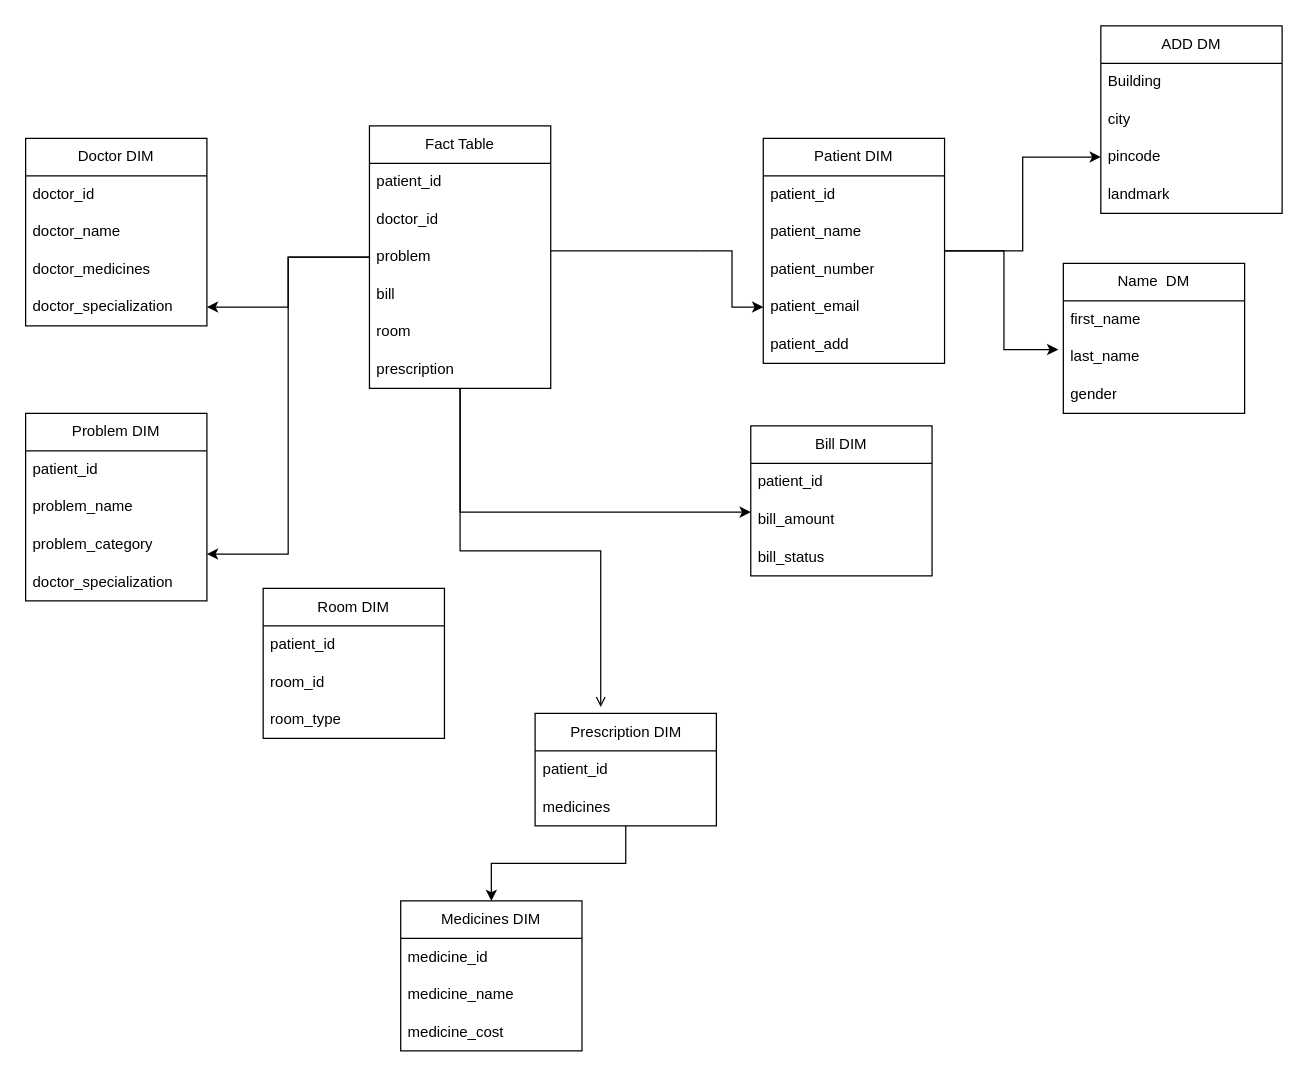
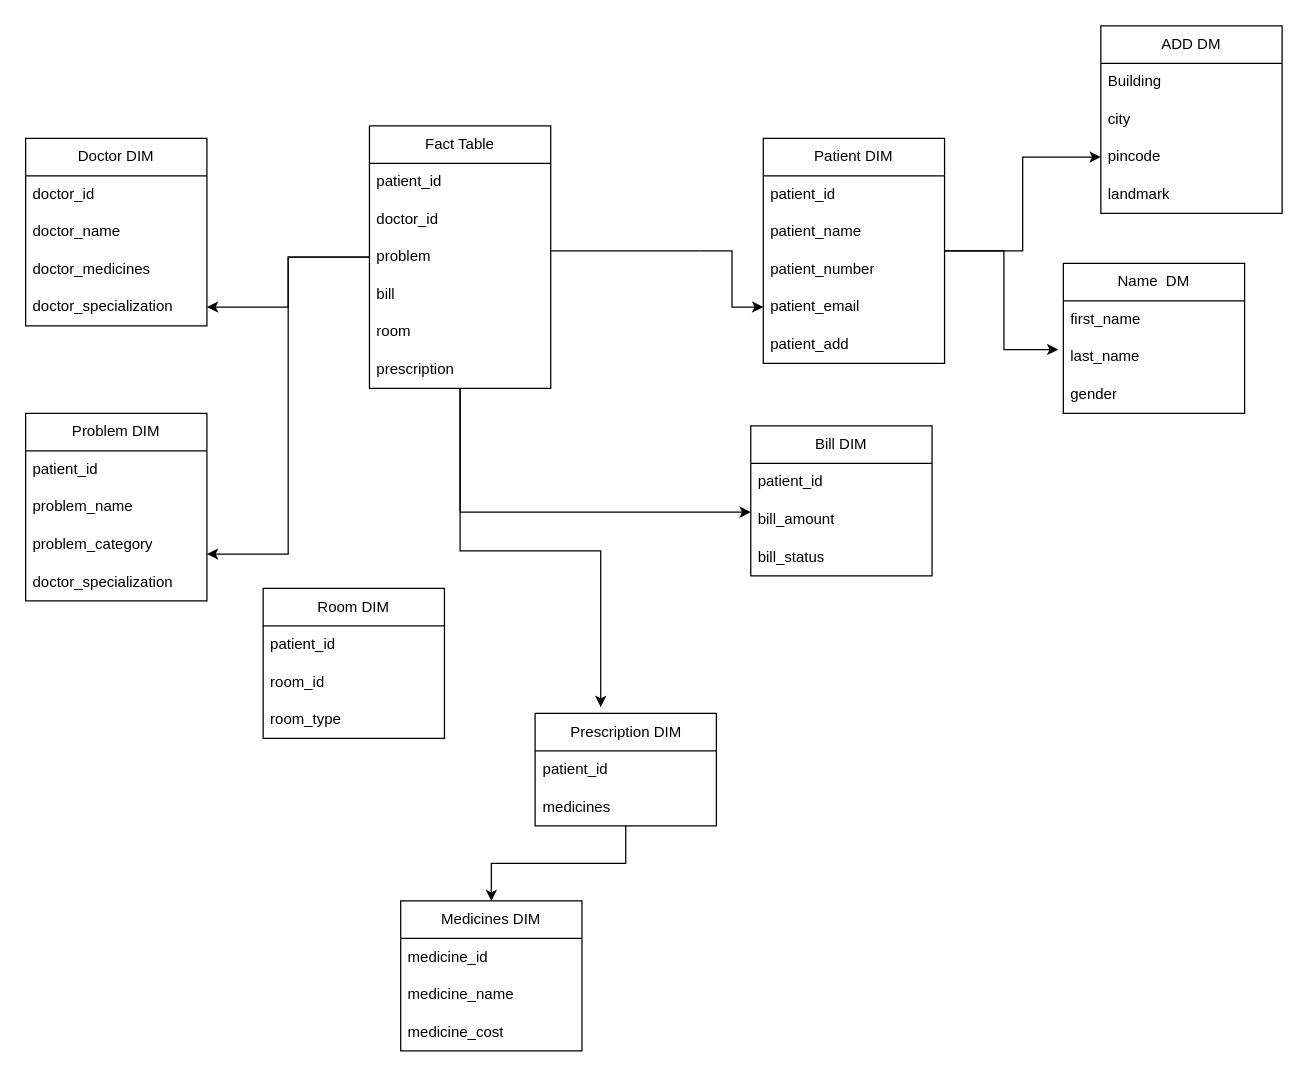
edge "Fact Table" -> "Prescription DIM": arrowhead open -> classic
